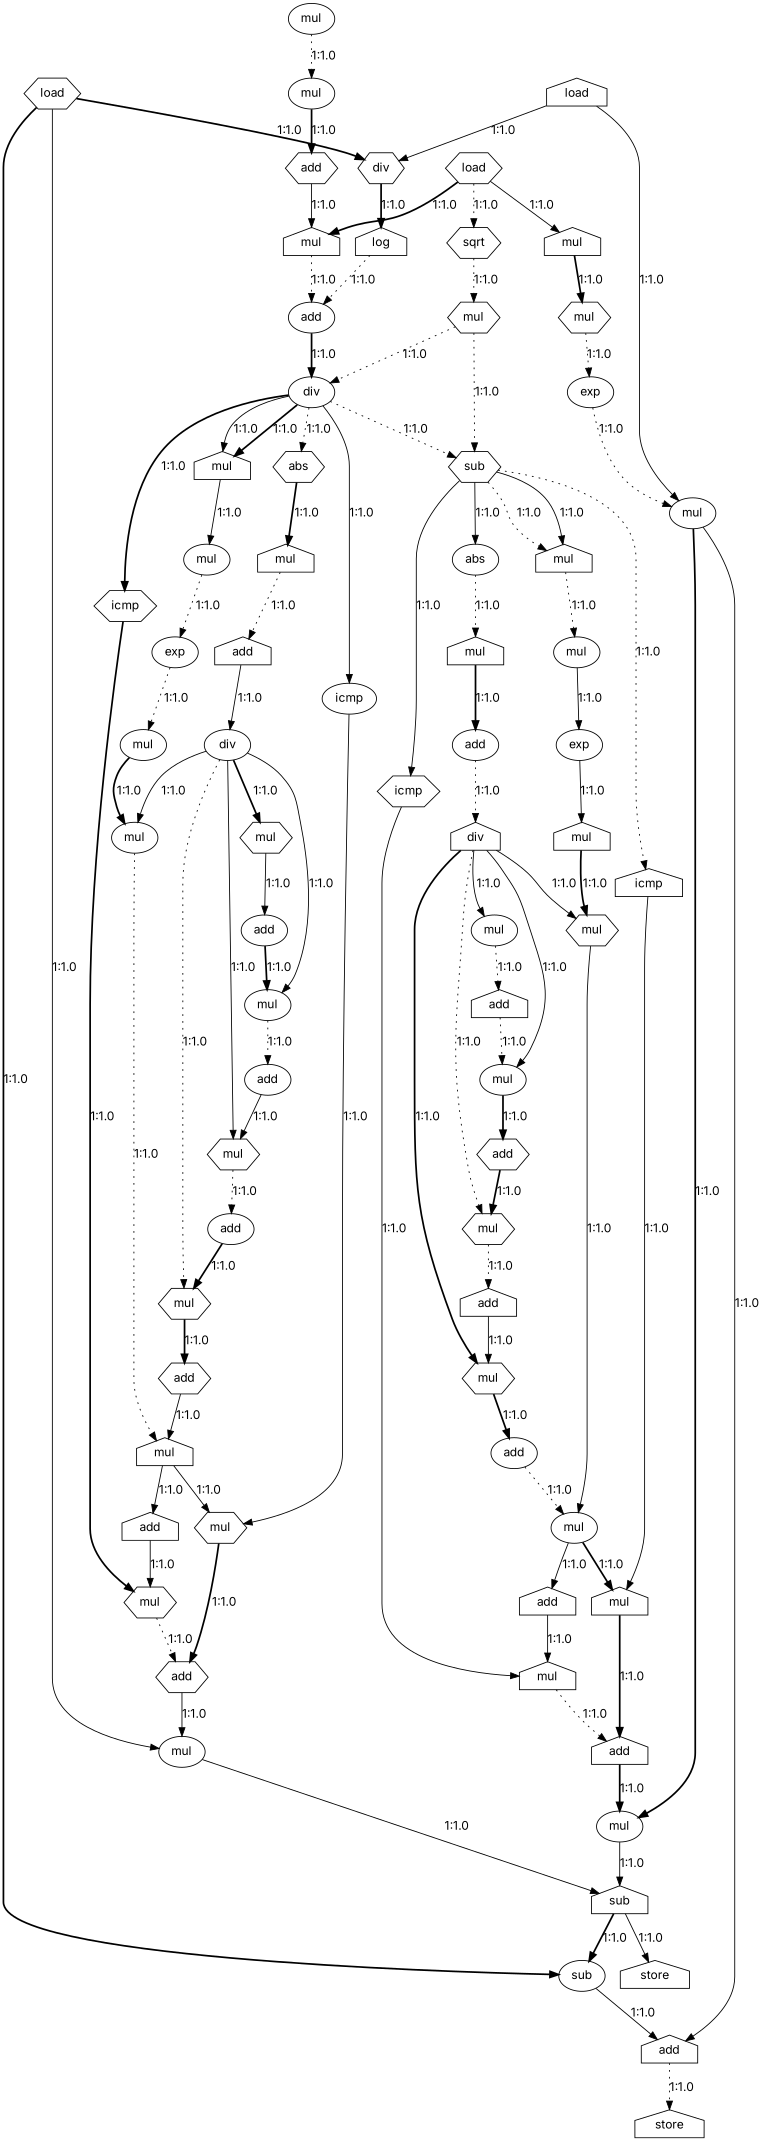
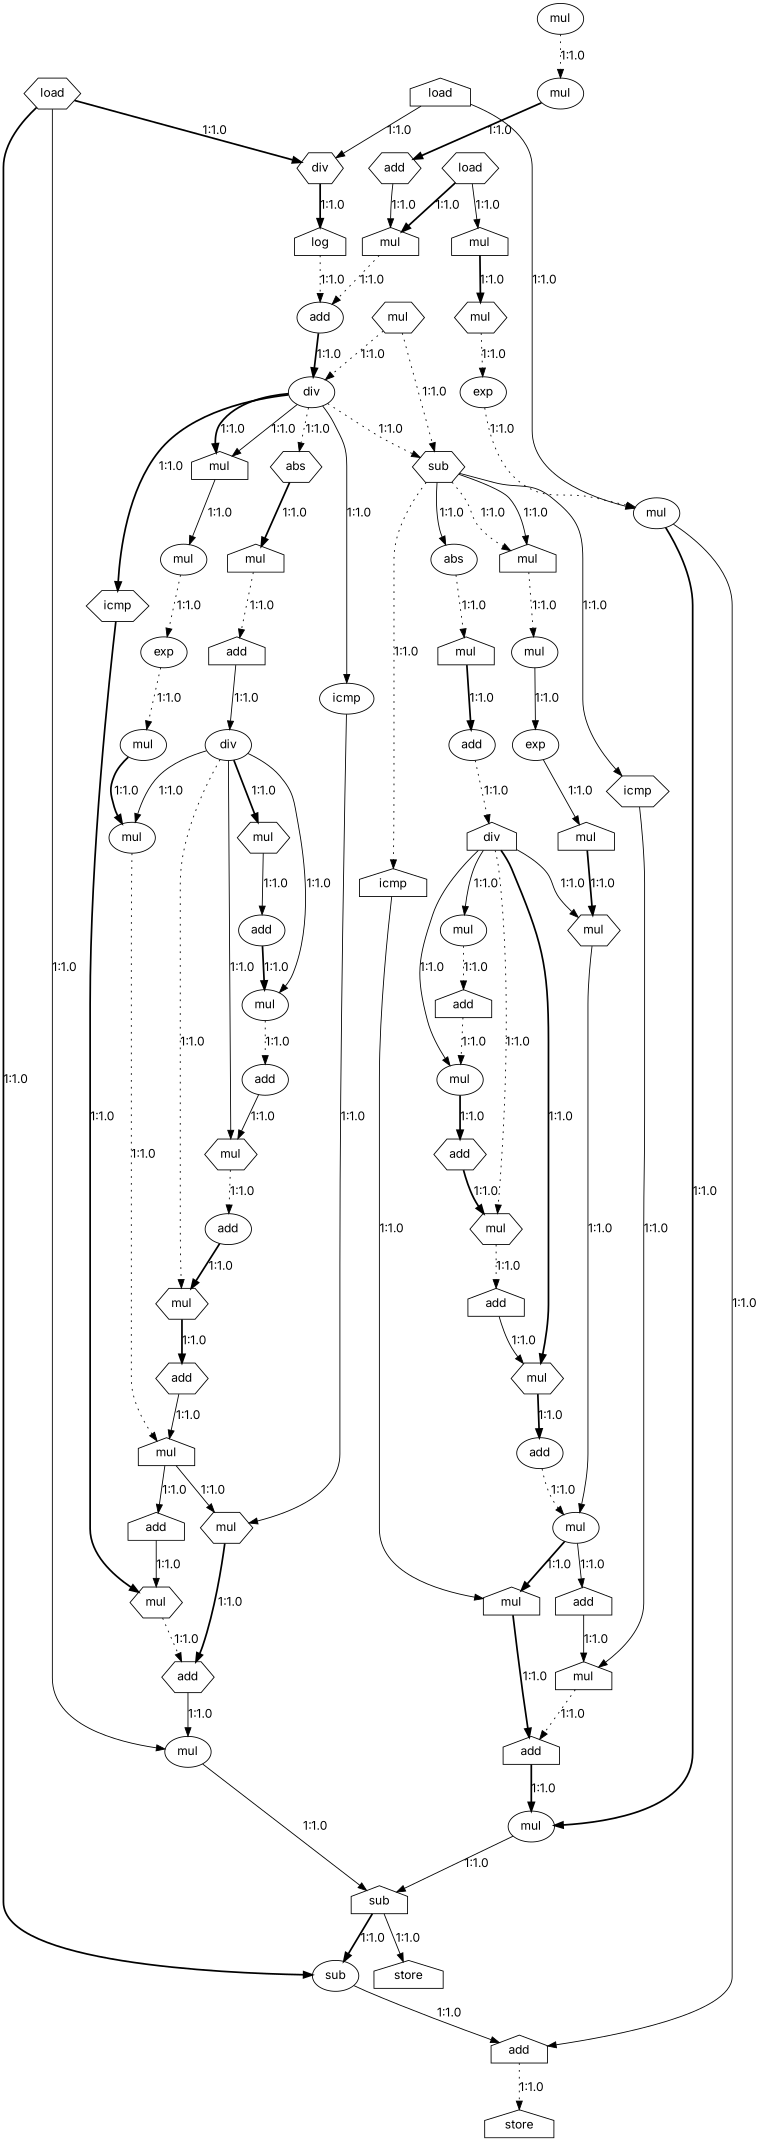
node "sqrt": removed
